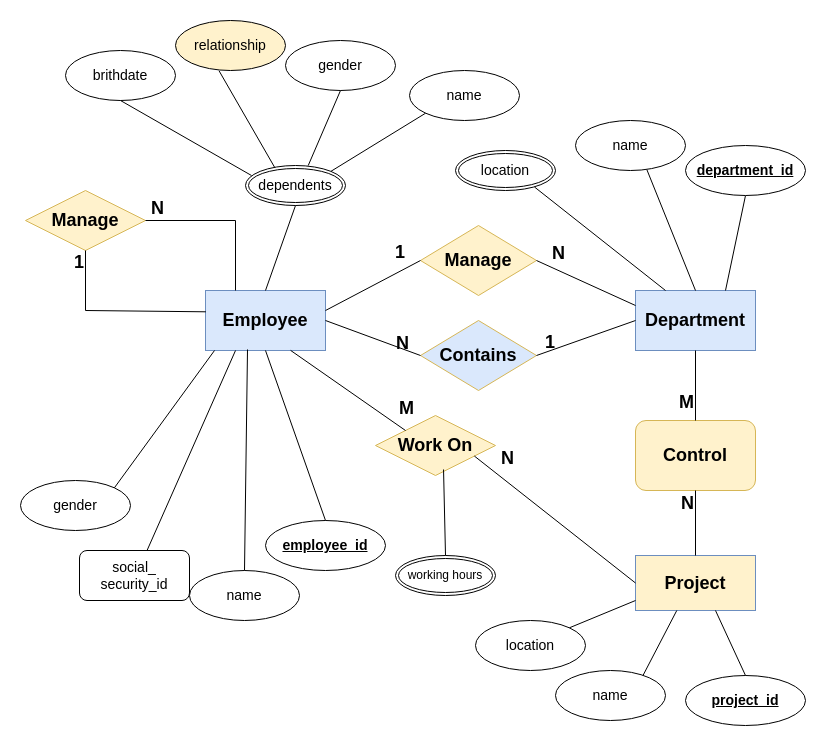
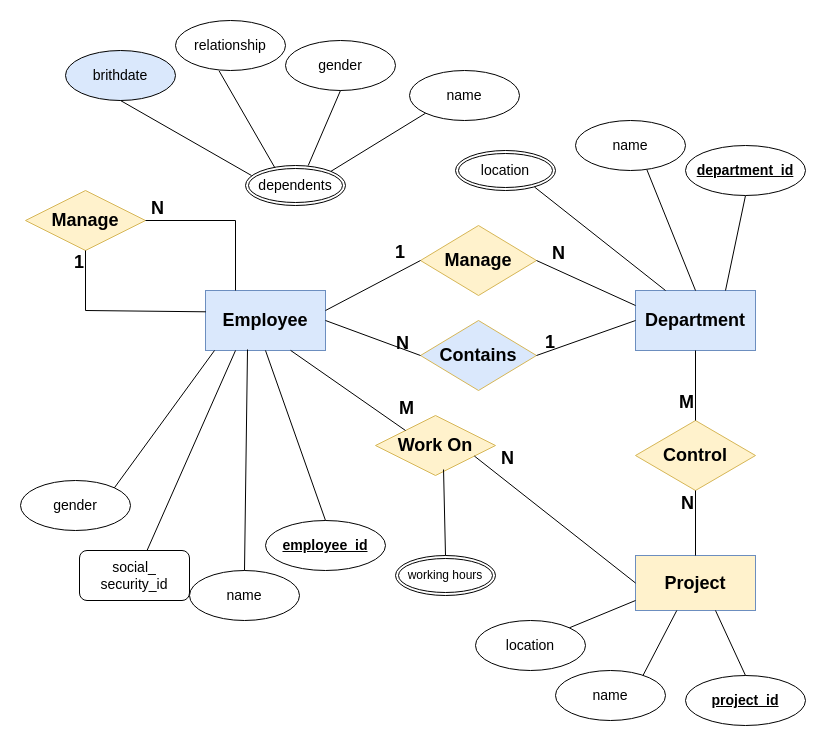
node "relationship": fillcolor #fff2cc -> #ffffff
node "brithdate": fillcolor #ffffff -> #dae8fc
edge "dependents" -- "Employee": removed
node "Control": shape rounded rectangle -> diamond
